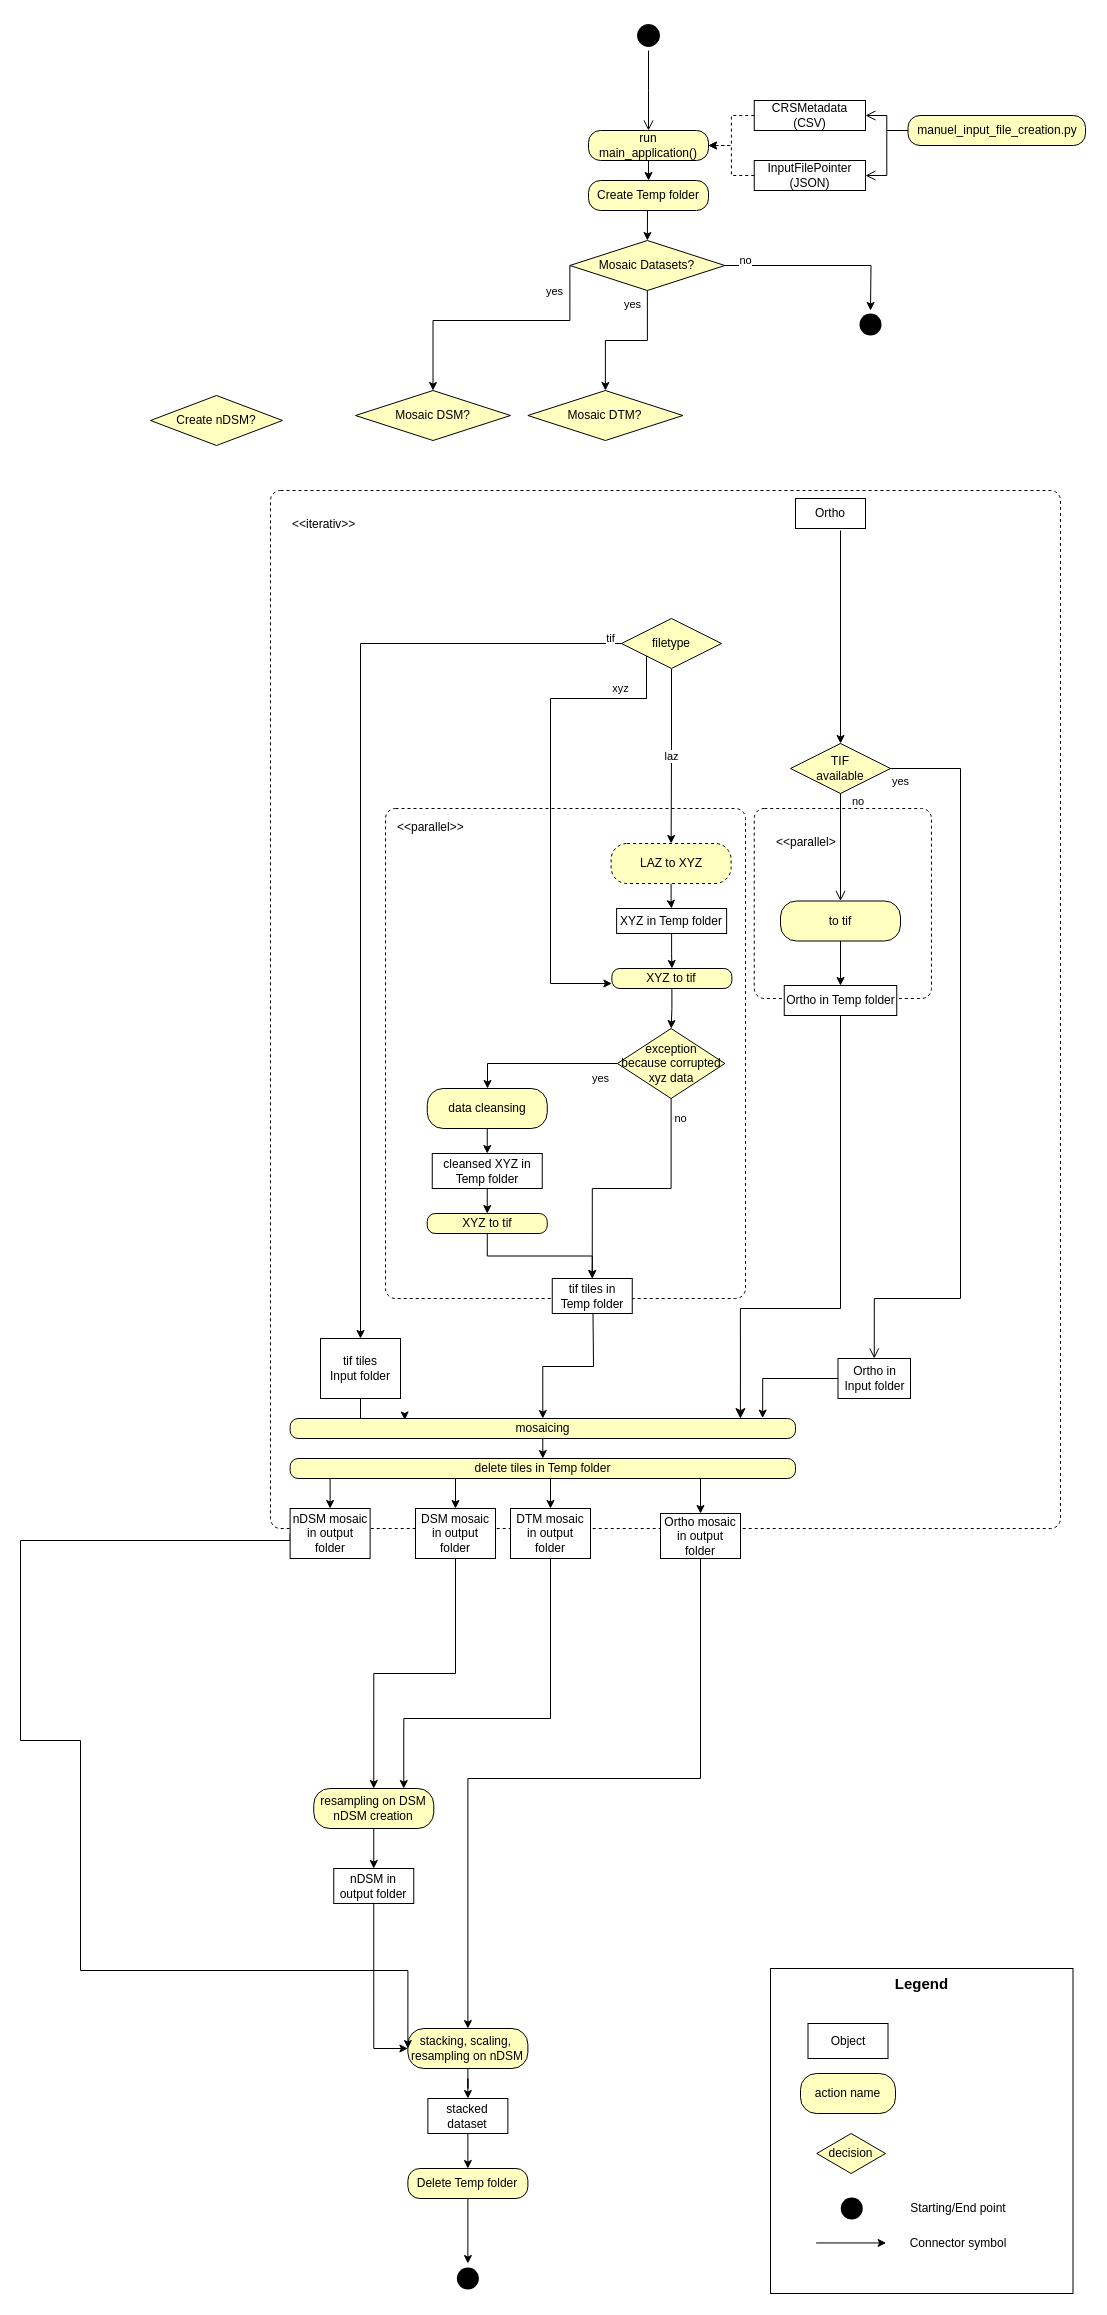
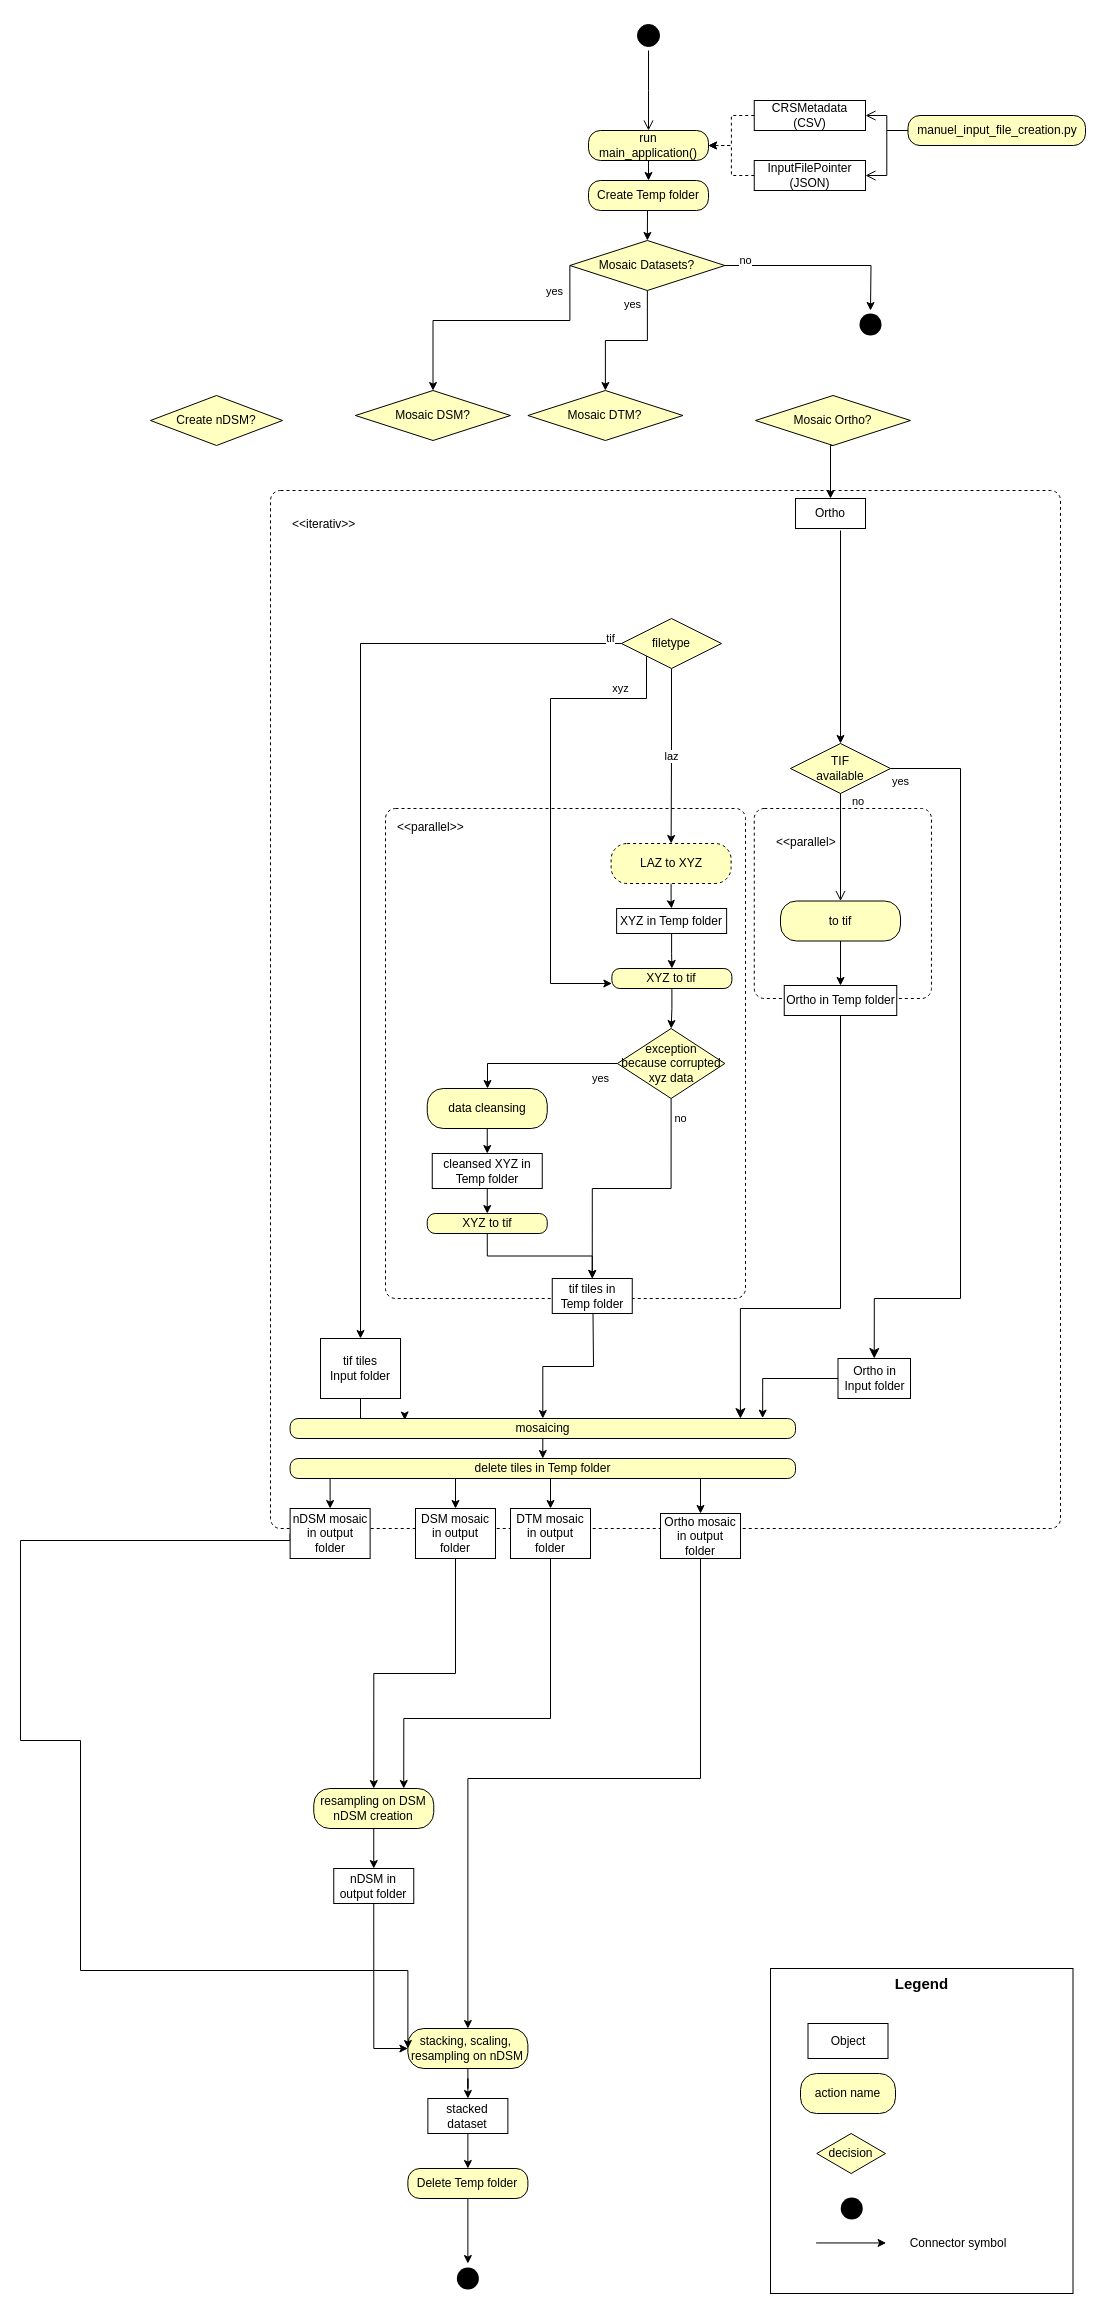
node "Mosaic Ortho?": added
edge "Mosaic Ortho?" -> "Ortho": added
edge "TIF available" -> "Ortho in Input folder": arrowhead open -> classic
node "Starting/End point": removed
